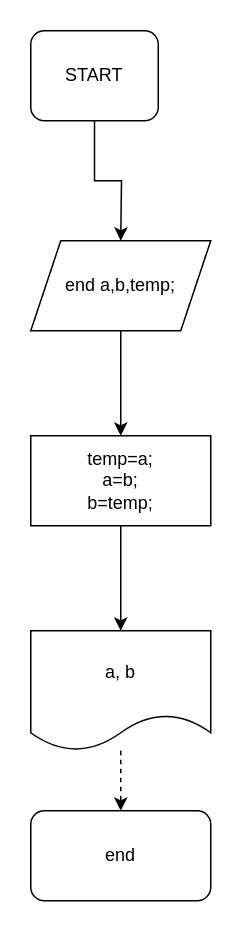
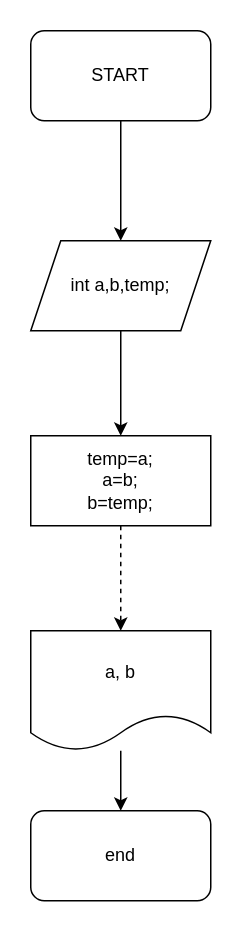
node "START": size 128x90 -> 180x90
node "end a,b,temp;": label "end a,b,temp;" -> "int a,b,temp;"
edge "temp=a; a=b; b=temp;" -> "a, b": style solid -> dashed
edge "a, b" -> "end": style dashed -> solid
